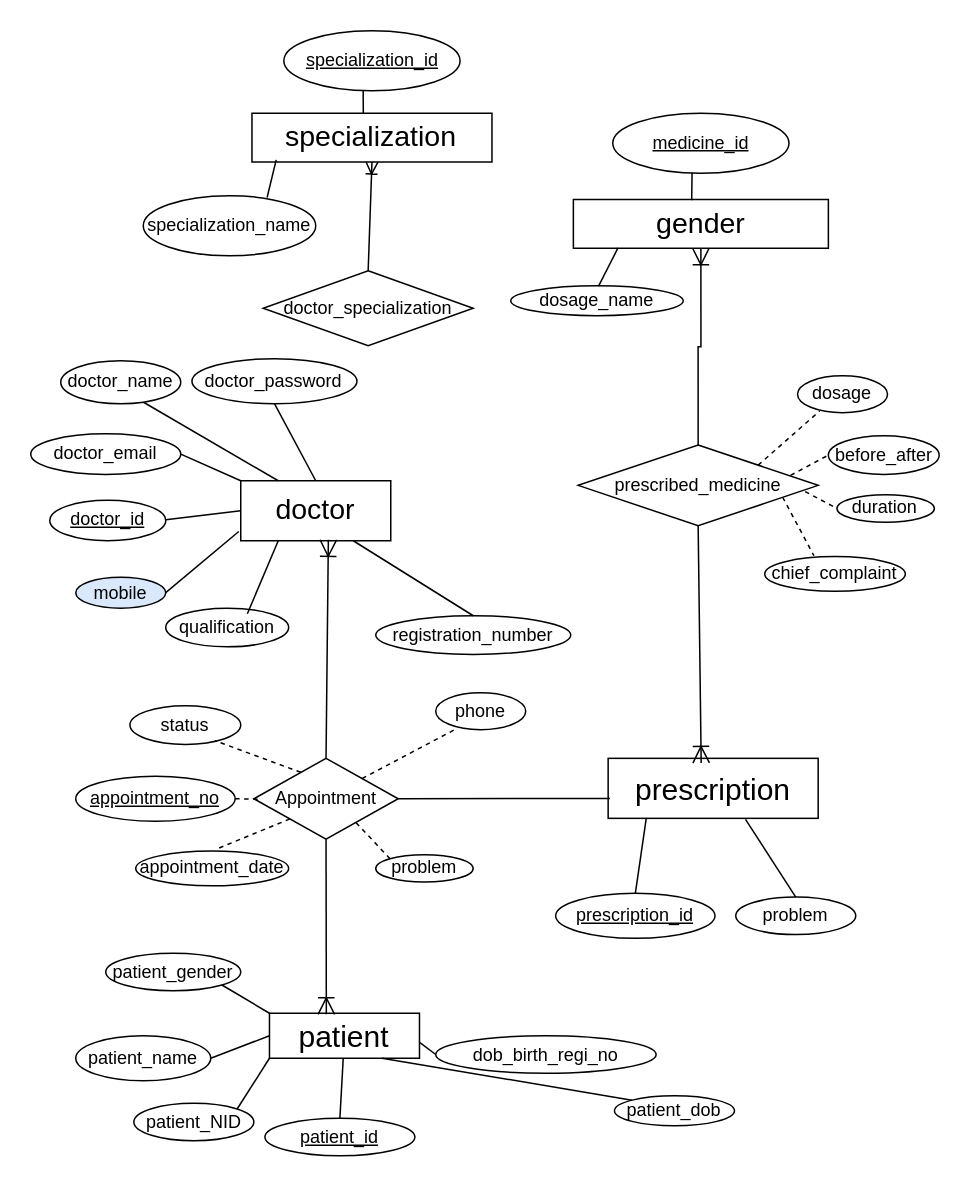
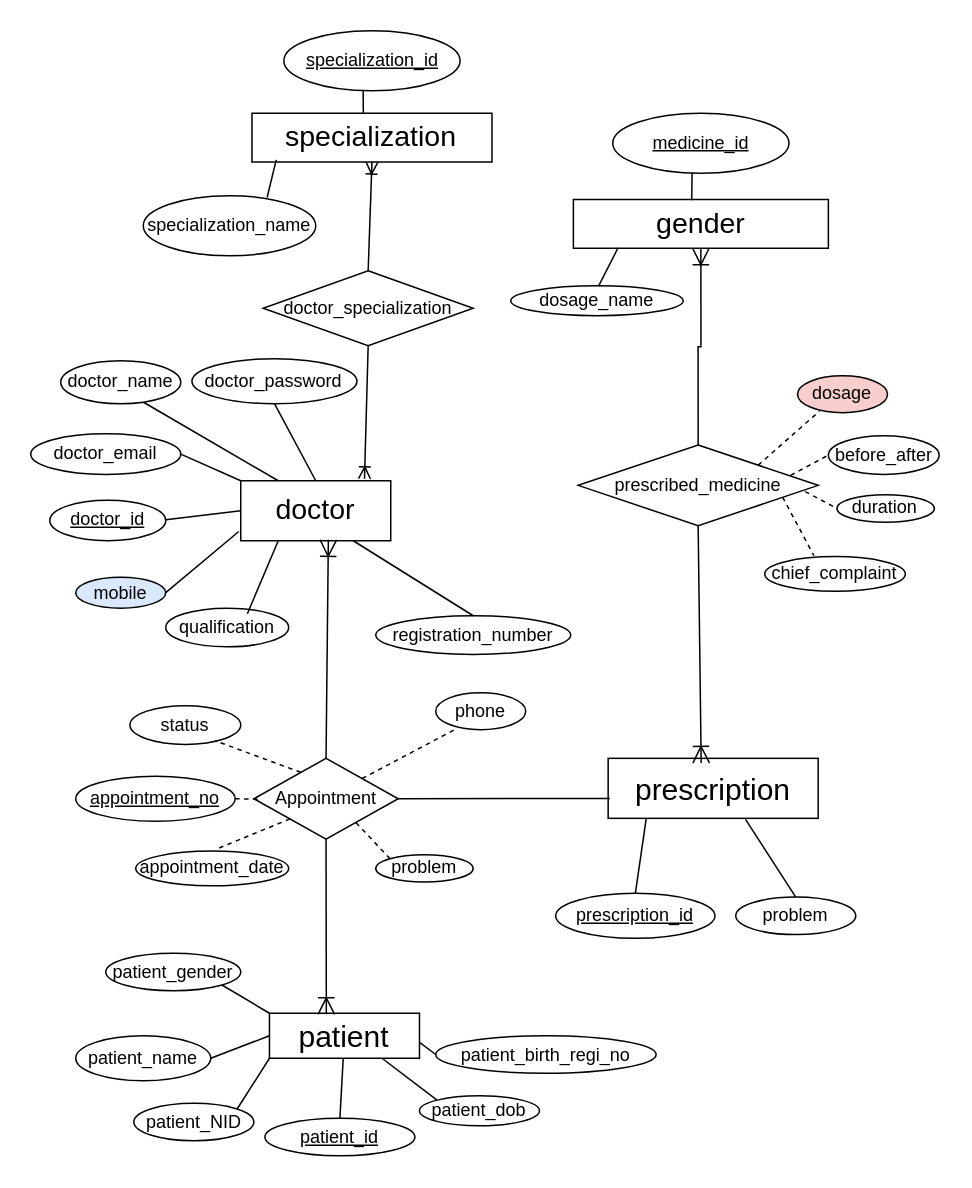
node "dosage": fillcolor #ffffff -> #f8cecc
edge "doctor_specialization" -> "doctor": added
node "dob_birth_regi_no": label "dob_birth_regi_no" -> "patient_birth_regi_no"
node "patient_dob": moved (674, 1111) -> (479, 1111)
